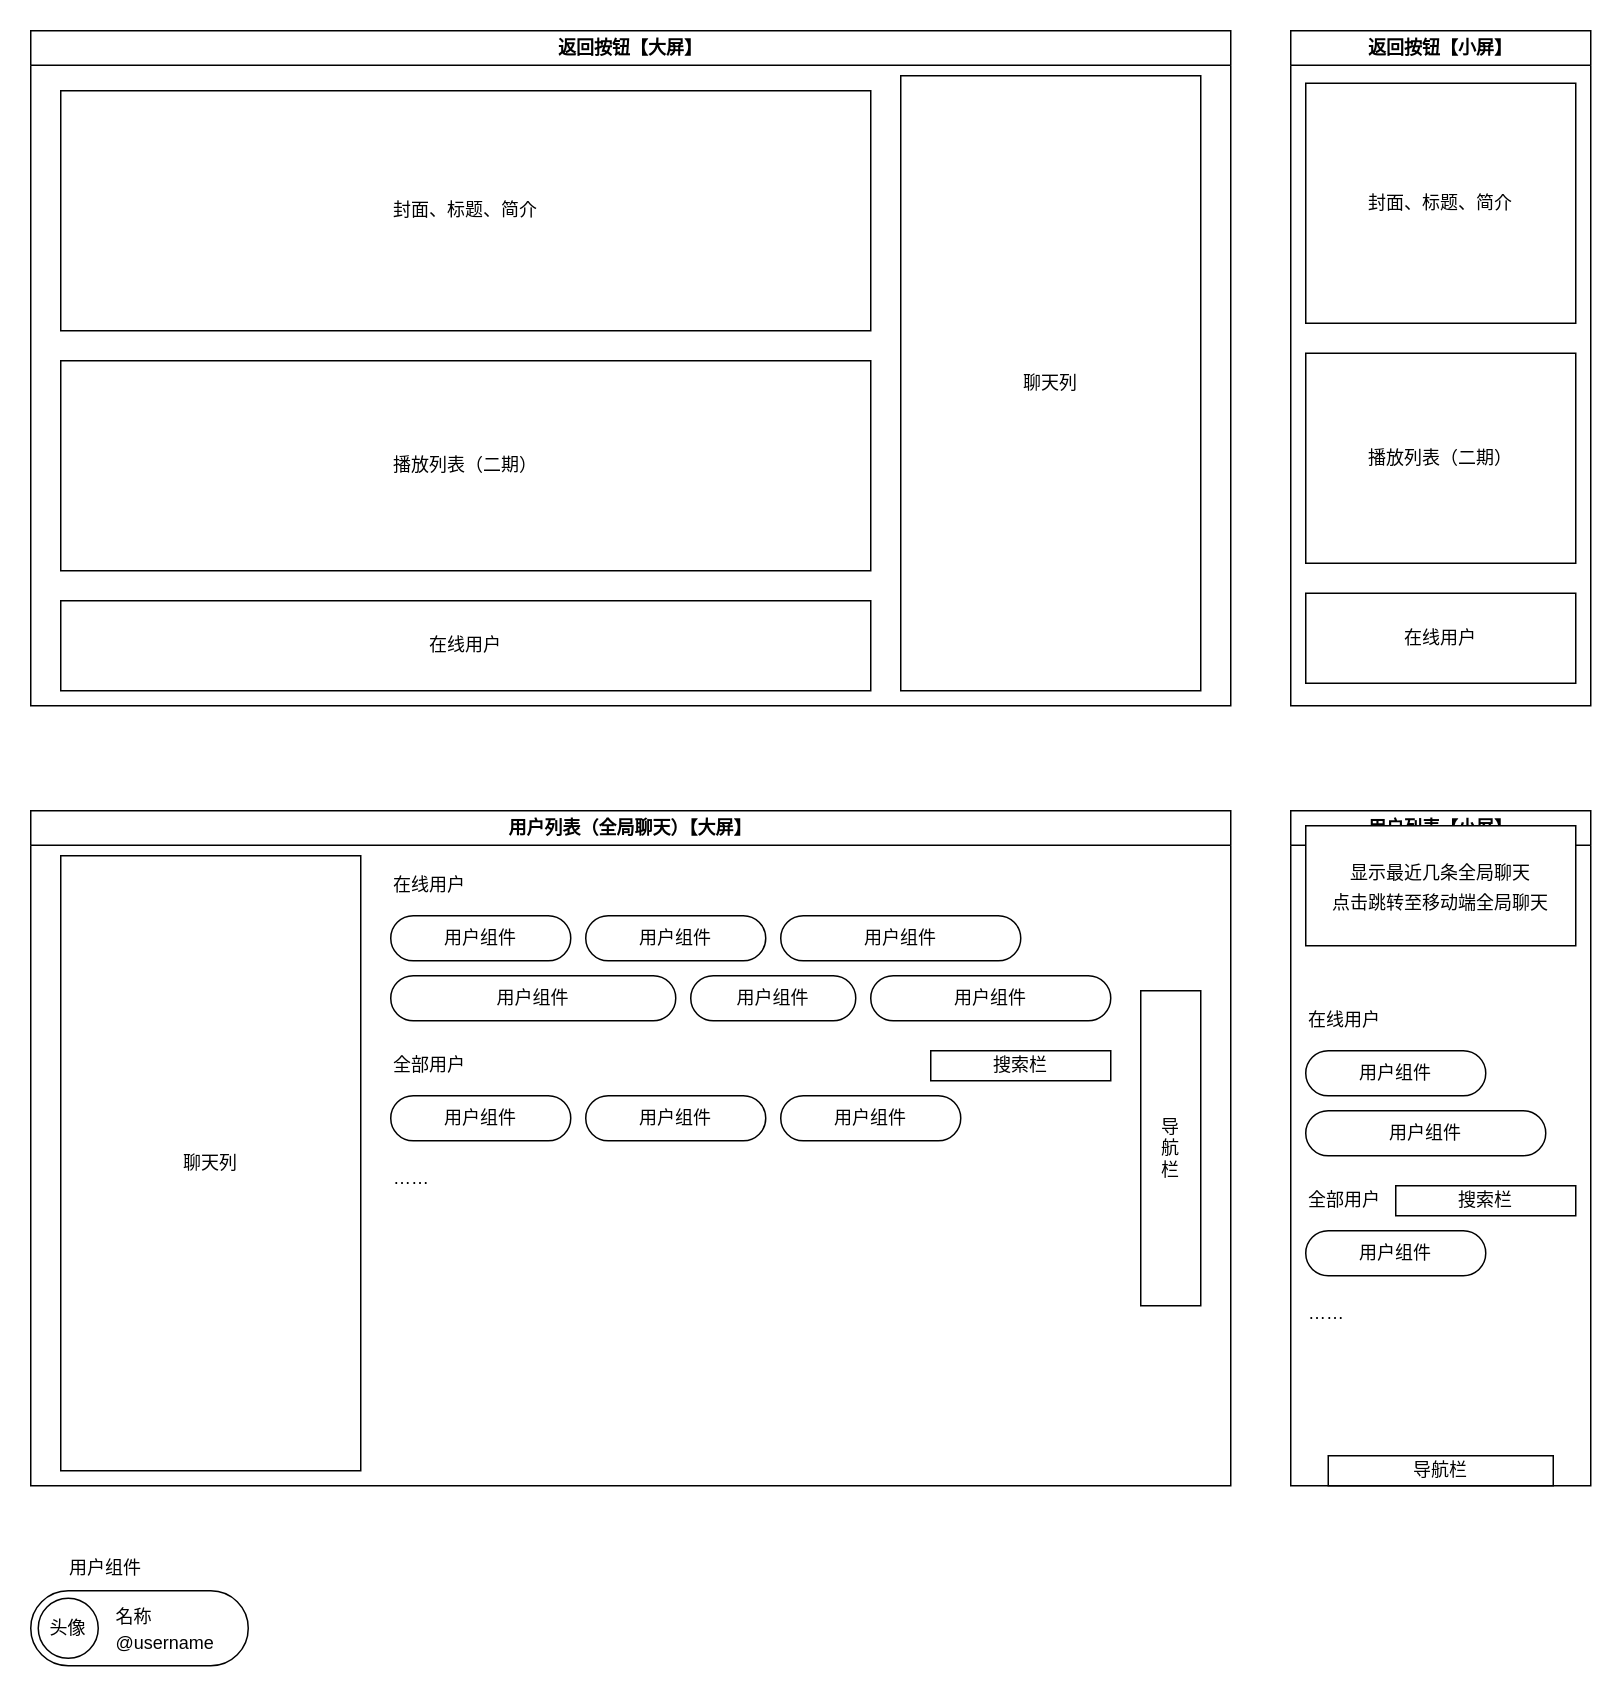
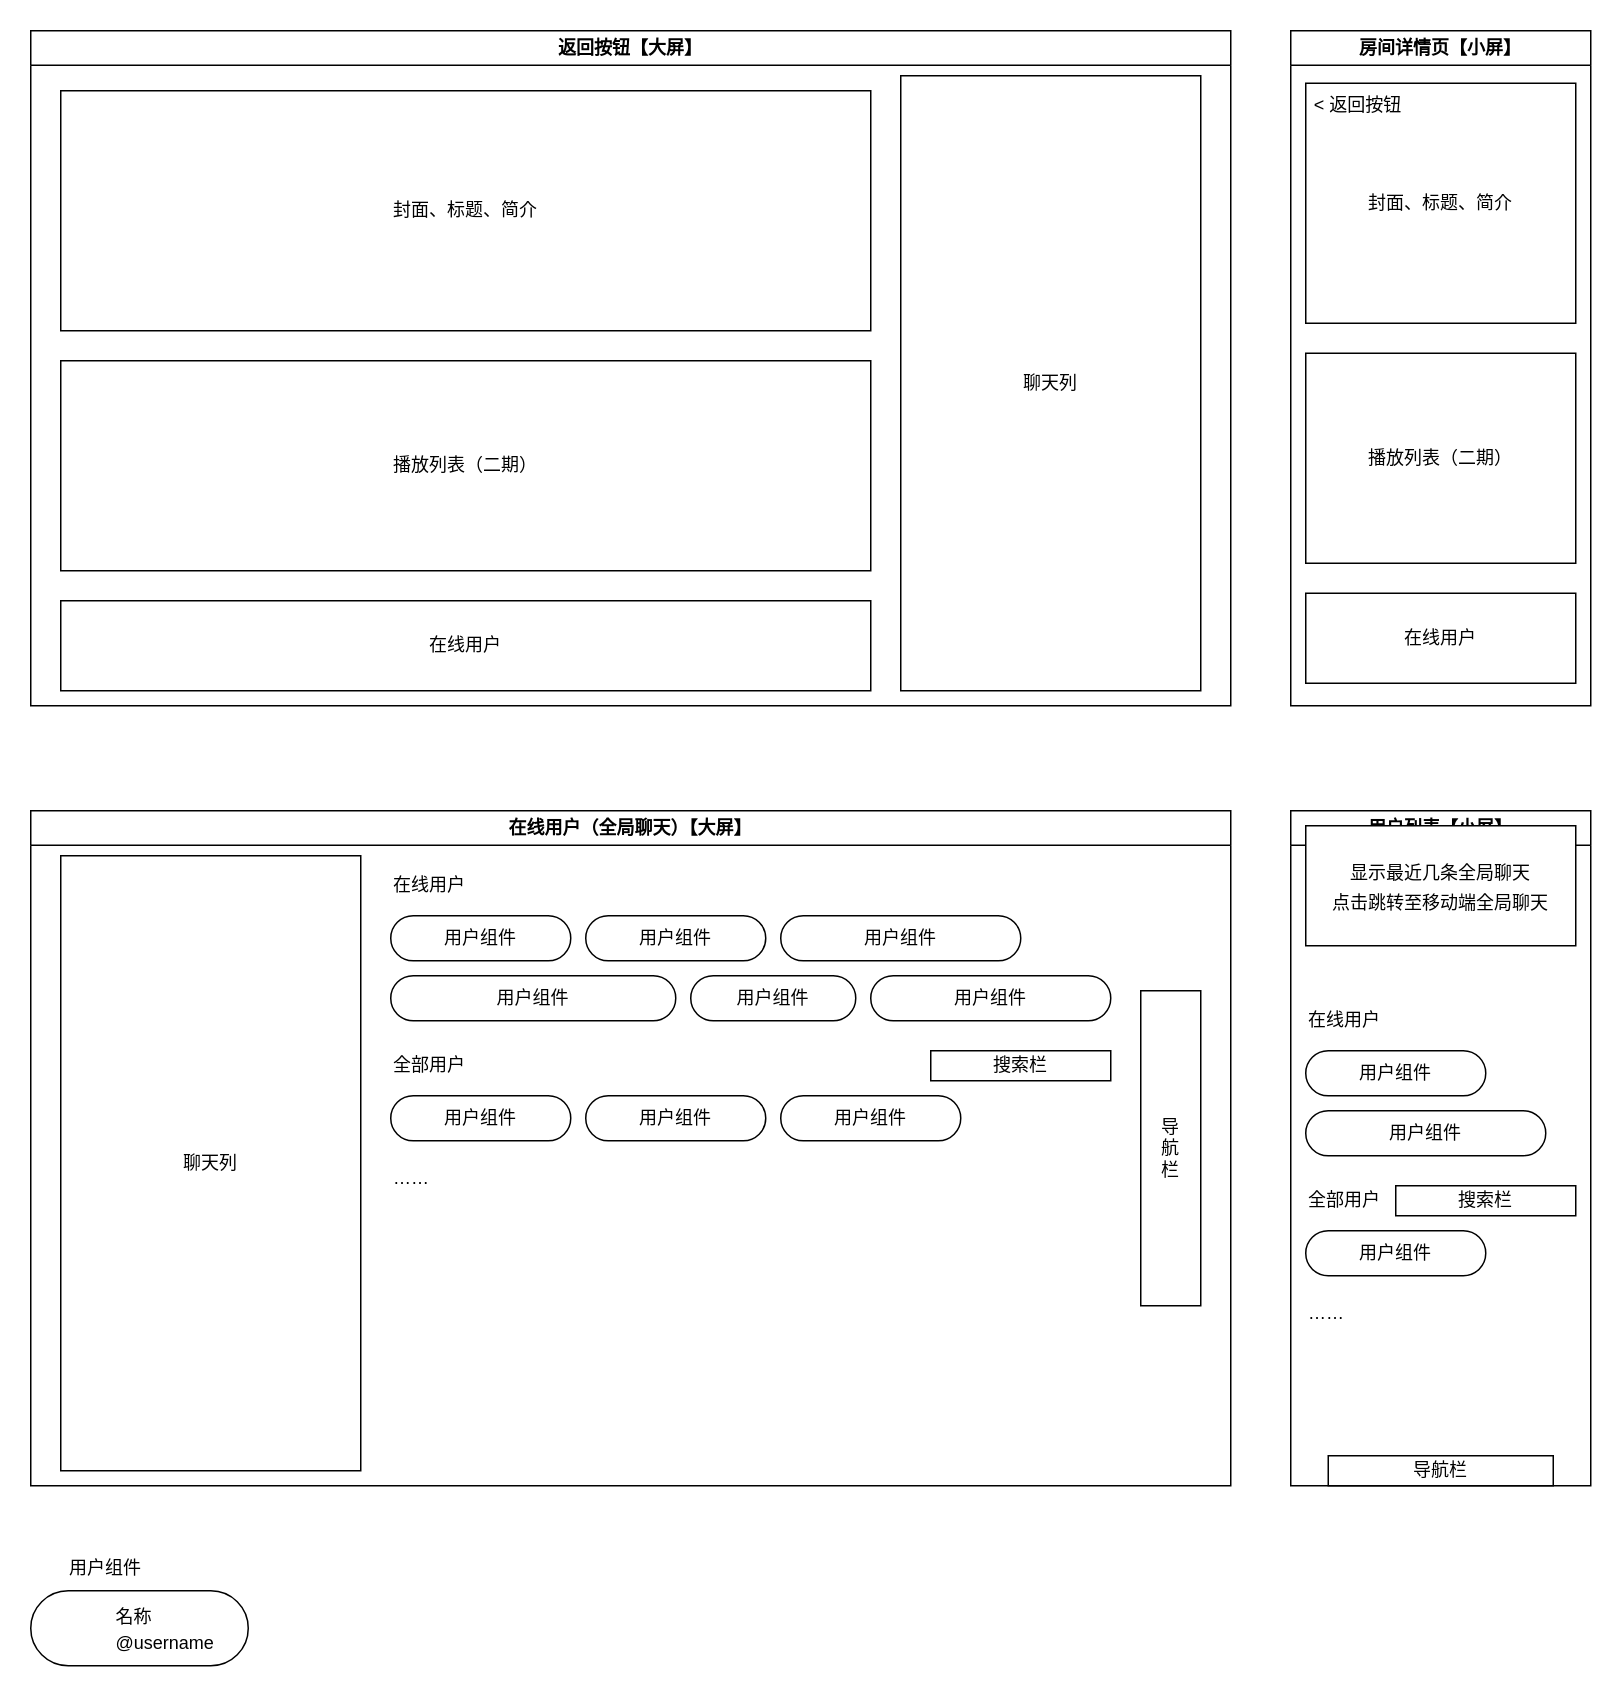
node "返回按钮【小屏】": label "返回按钮【小屏】" -> "房间详情页【小屏】"
node "< 返回按钮": added
node "用户列表（全局聊天）【大屏】": label "用户列表（全局聊天）【大屏】" -> "在线用户（全局聊天）【大屏】"
node "头像": removed
